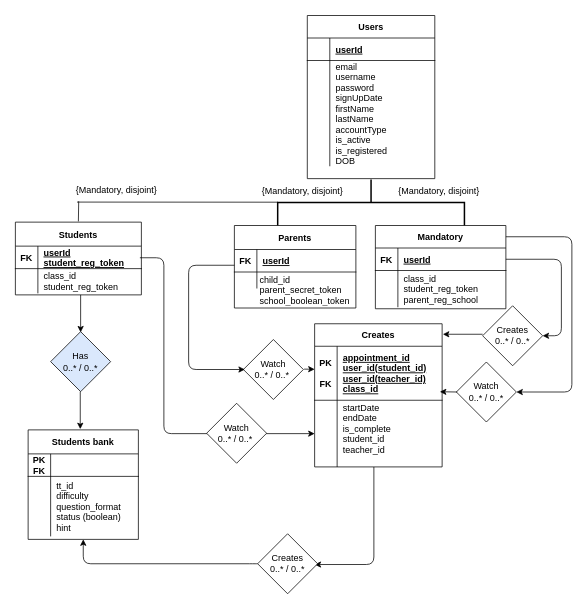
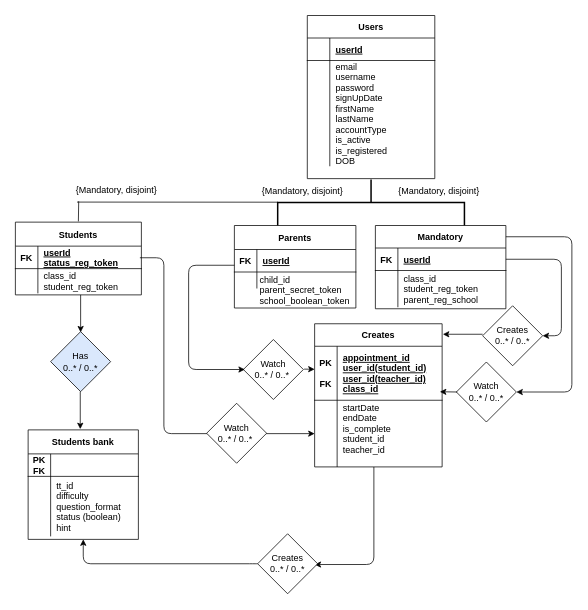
node "userId student_reg_token": label "userId student_reg_token" -> "userId status_reg_token"
